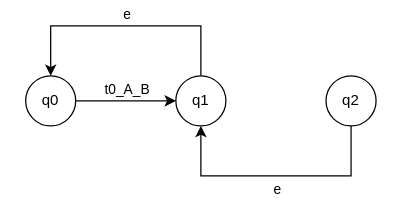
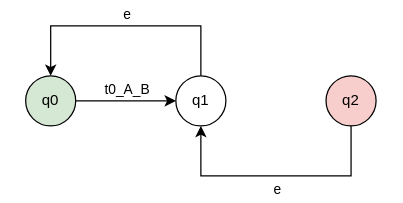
node "q0": fillcolor #ffffff -> #d5e8d4
node "q2": fillcolor #ffffff -> #f8cecc
